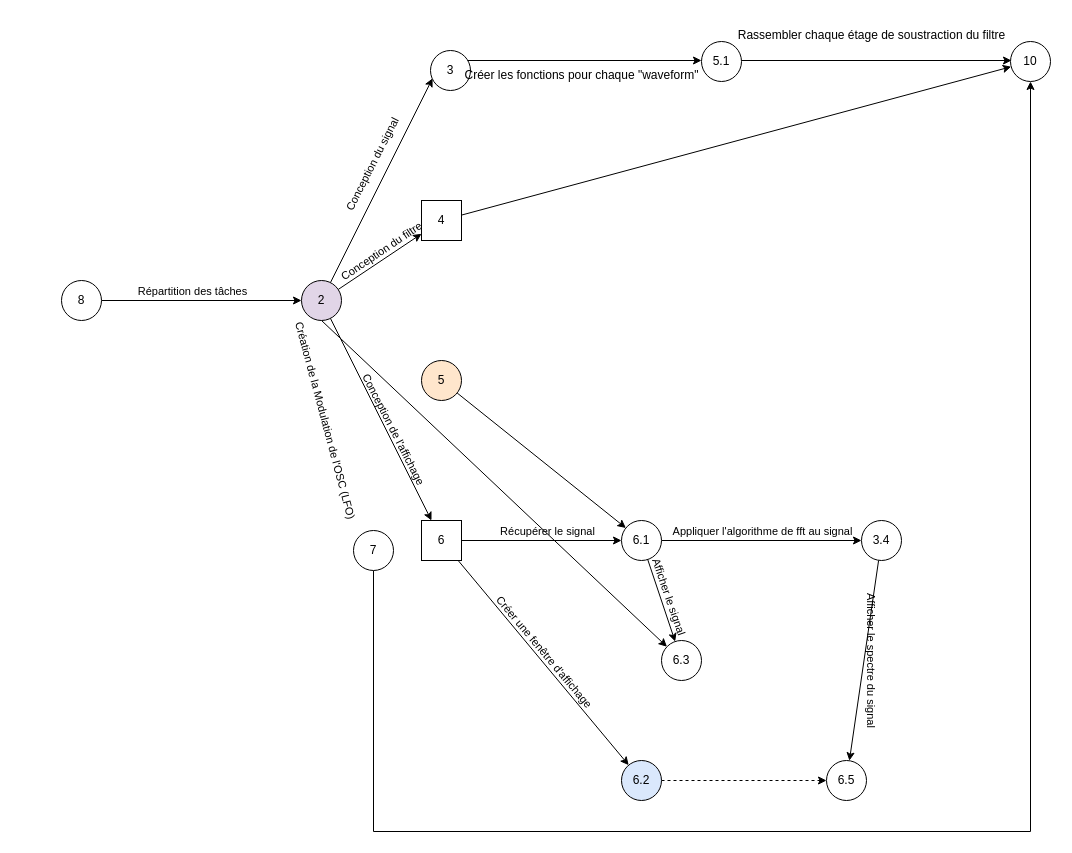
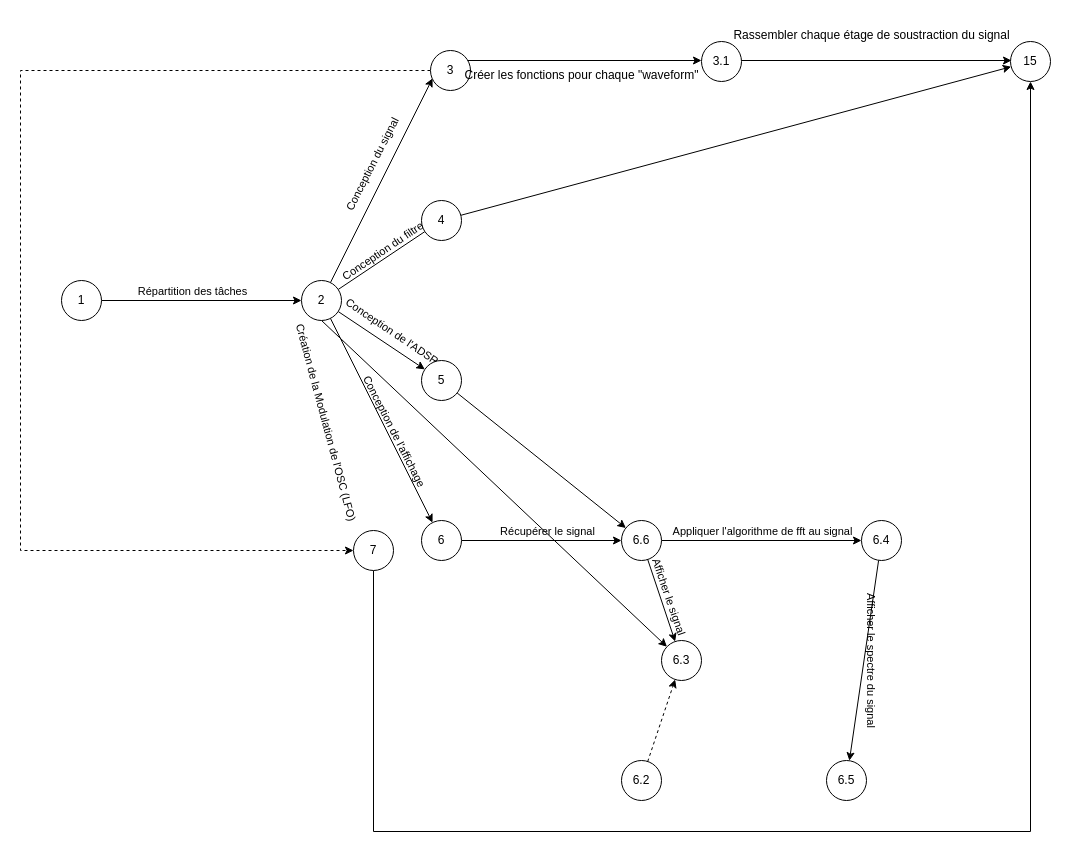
node "Rassembler chaque étage de soustraction du filtre": label "Rassembler chaque étage de soustraction du filtre" -> "Rassembler chaque étage de soustraction du signal"
node "5.1": label "5.1" -> "3.1"
node "10": label "10" -> "15"
node "4": shape rectangle -> ellipse
edge "2" -> "4": arrowhead classic -> none
edge "3" -> "7": added
node "8": label "8" -> "1"
node "2": fillcolor #e1d5e7 -> #ffffff
edge "2" -> "5": added, label "Conception de l'ADSR"
node "5": fillcolor #ffe6cc -> #ffffff
node "6": shape rectangle -> ellipse
node "6.1": label "6.1" -> "6.6"
node "3.4": label "3.4" -> "6.4"
edge "6" -> "6.2": removed, label "Créer une fenêtre d'affichage"
edge "6.2" -> "6.3": added
node "6.2": fillcolor #dae8fc -> #ffffff
edge "6.2" -> "6.5": removed
